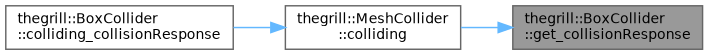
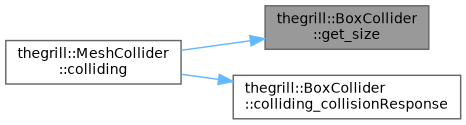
edge "thegrill::BoxCollider ::colliding_collisionResponse" -> "thegrill::MeshCollider ::colliding": reversed
node "thegrill::BoxCollider ::get_collisionResponse": label "thegrill::BoxCollider ::get_collisionResponse" -> "thegrill::BoxCollider ::get_size"
